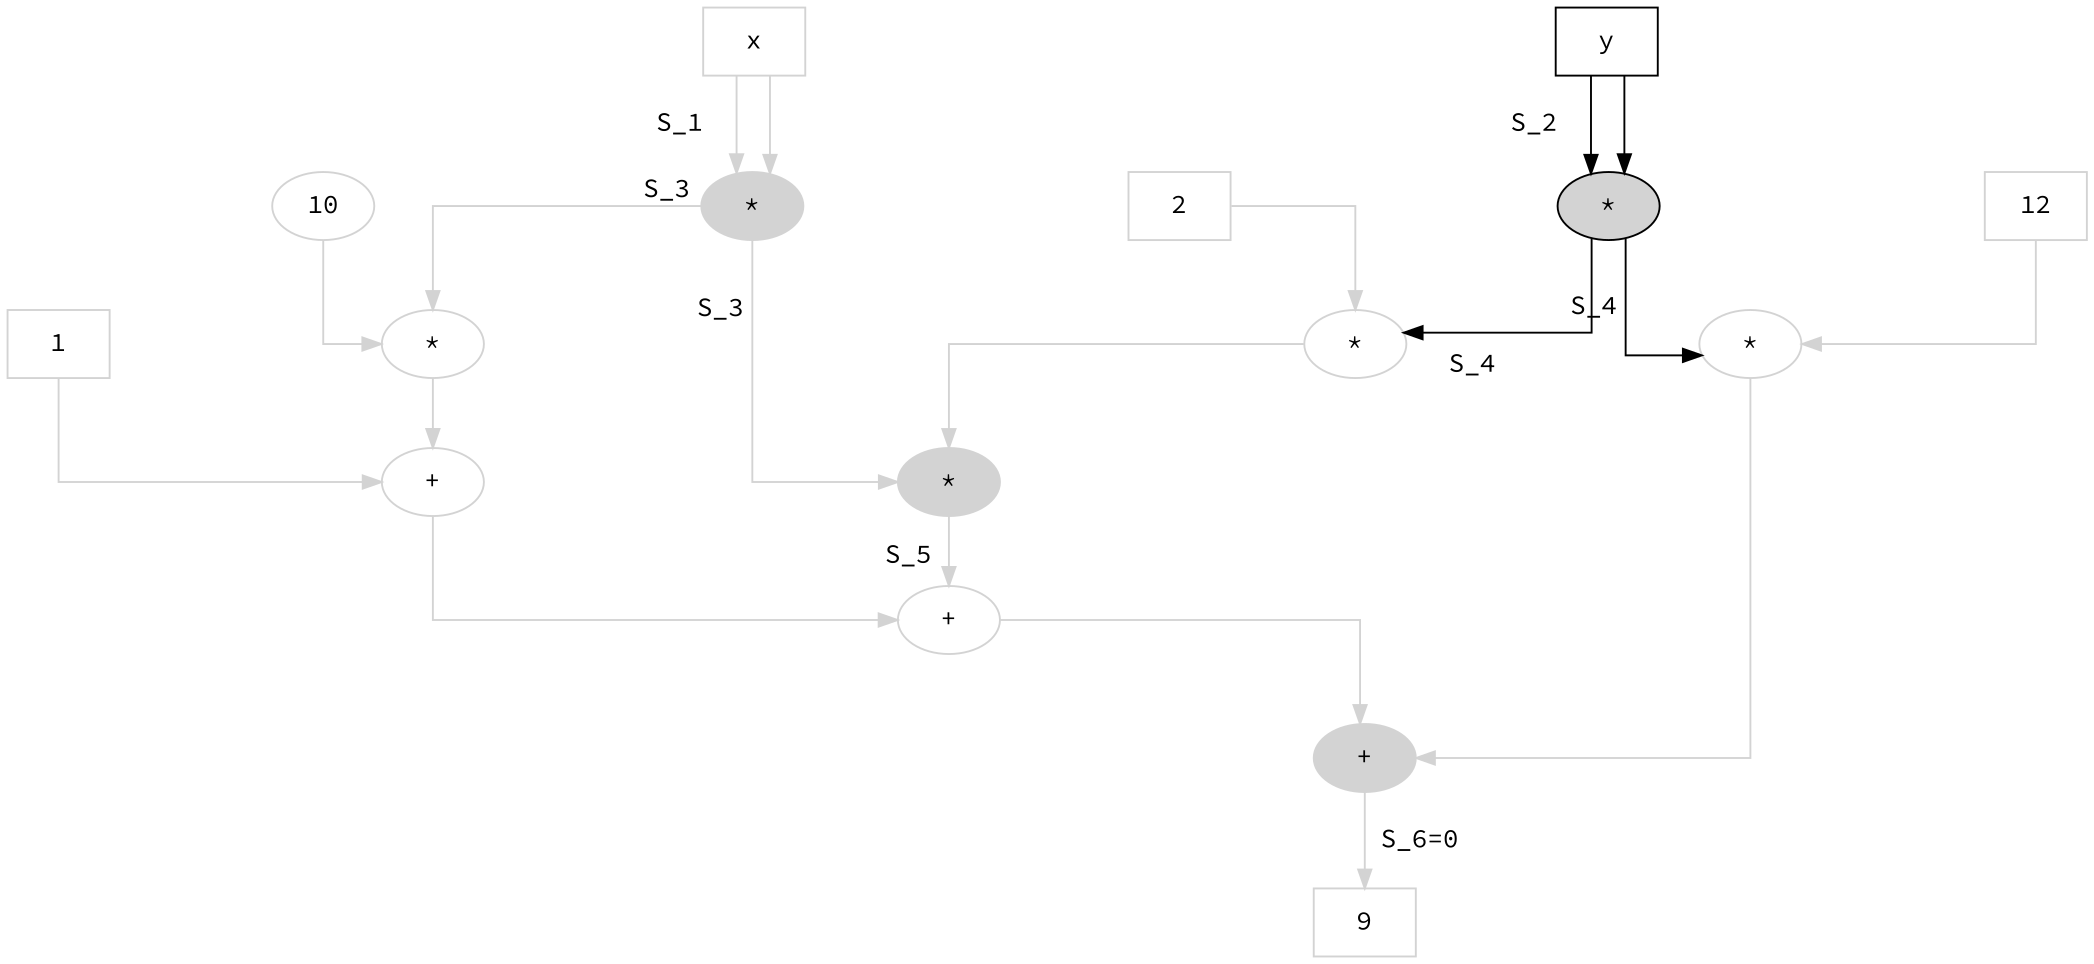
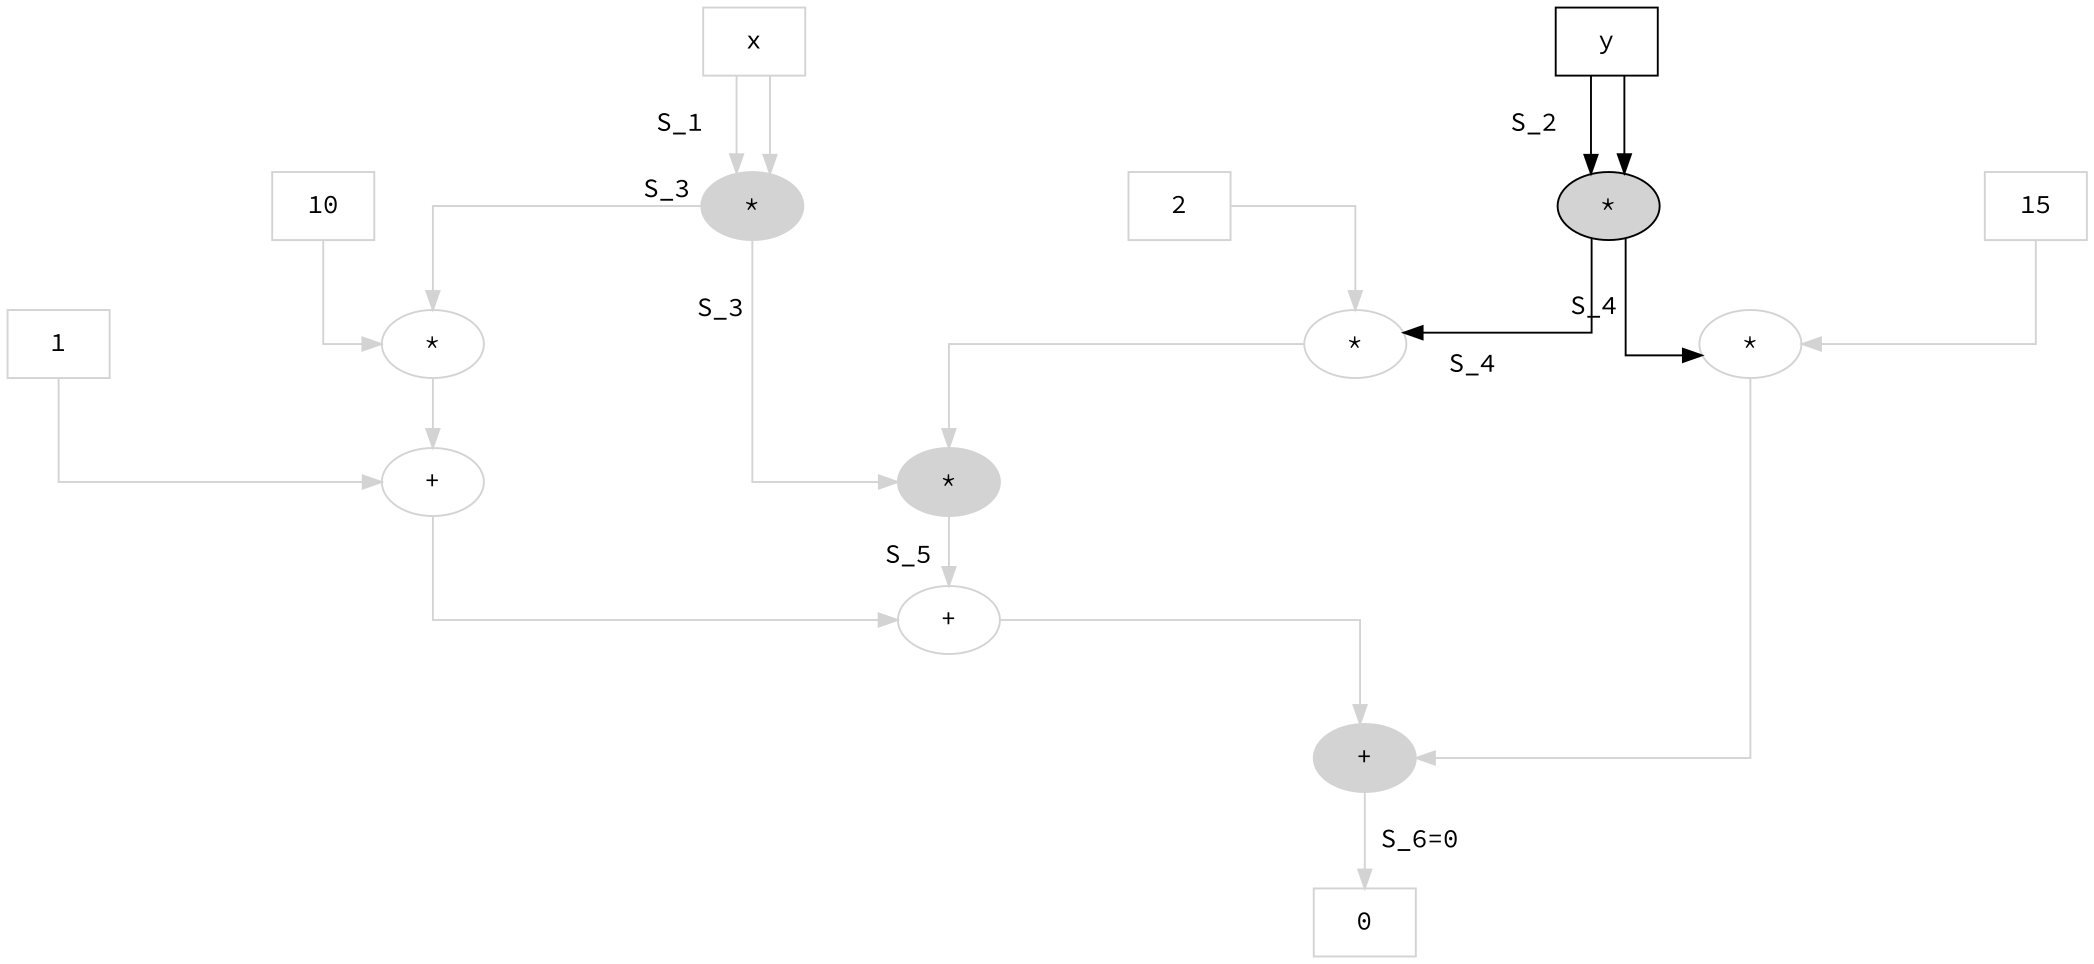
node "10": shape ellipse -> box
node "12": label "12" -> "15"
node "9": label "9" -> "0"
